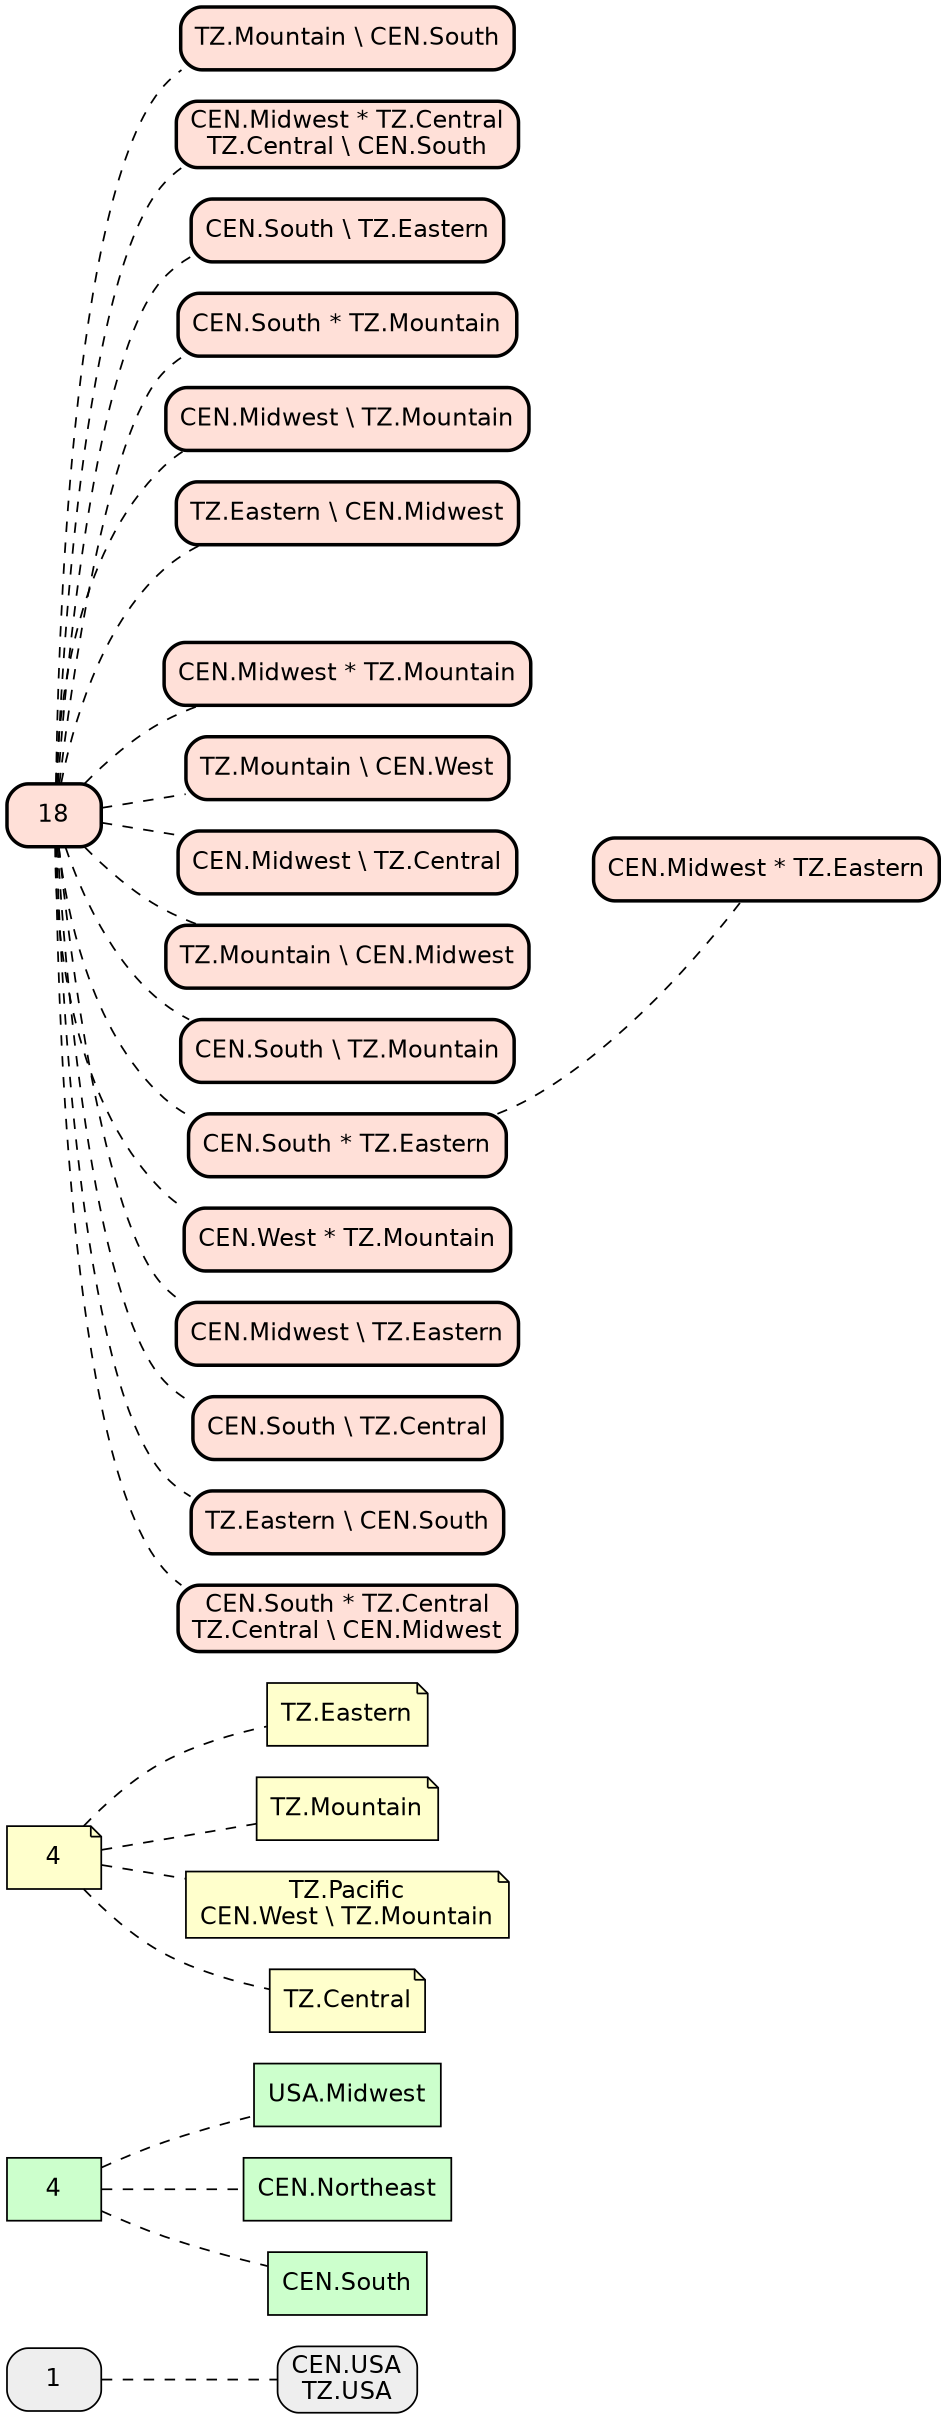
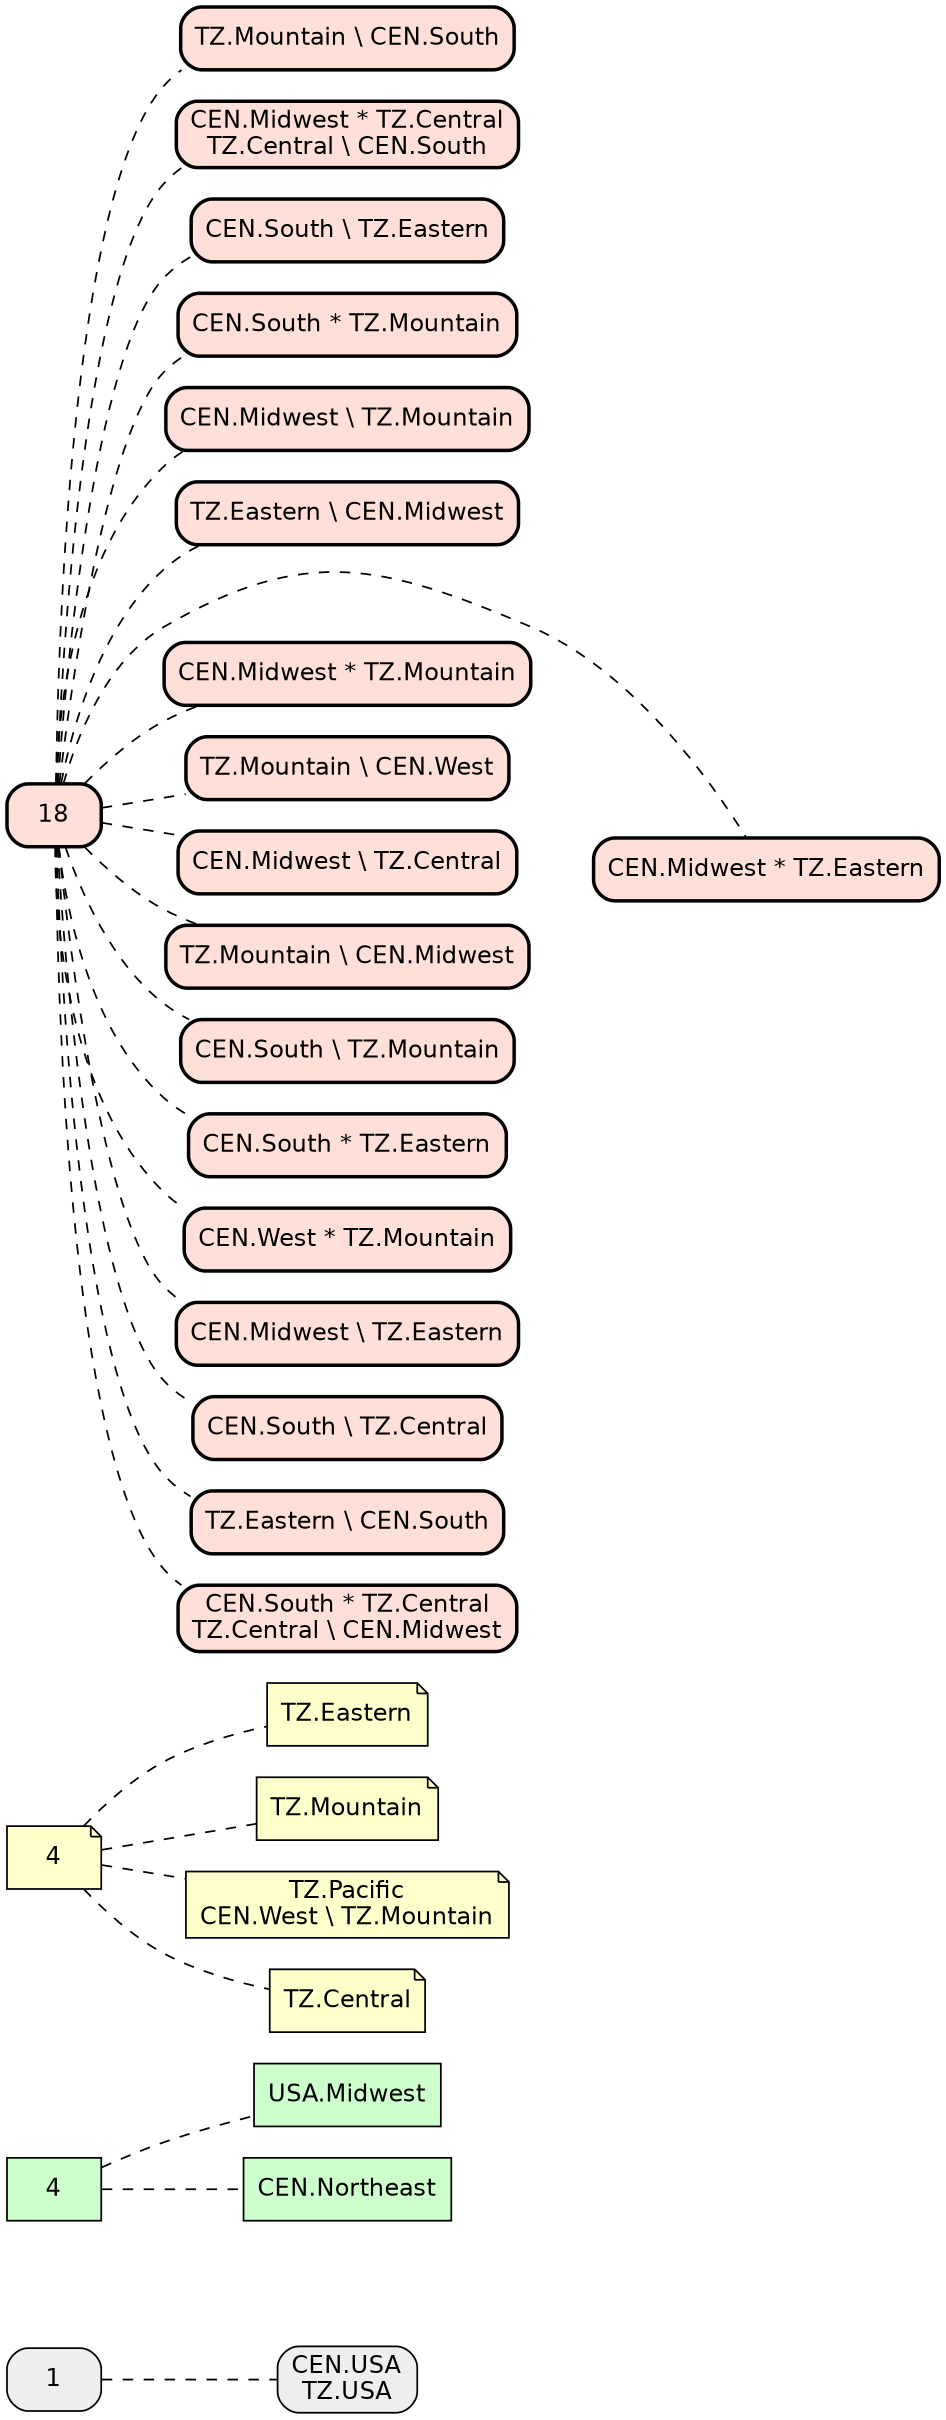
edge "CEN.Midwest * TZ.Eastern" -- "CEN.South * TZ.Eastern": now "CEN.Midwest * TZ.Eastern" -- "18"
node "CEN.South": removed
